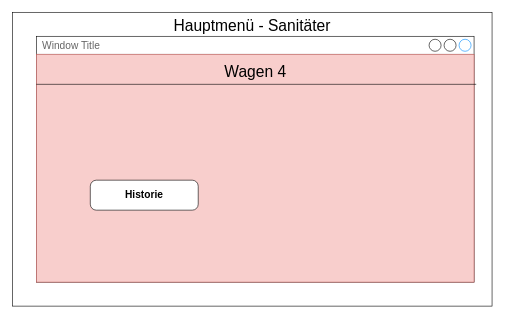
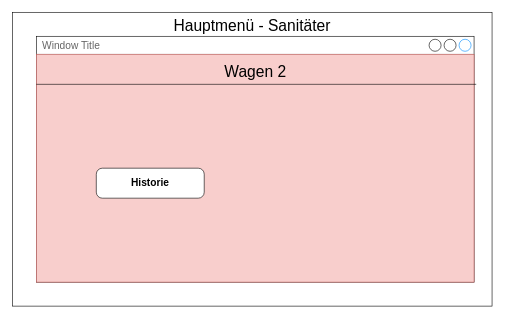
node "Wagen 4": label "Wagen 4" -> "Wagen 2"
node "Historie": moved (144, 195) -> (150, 183)
